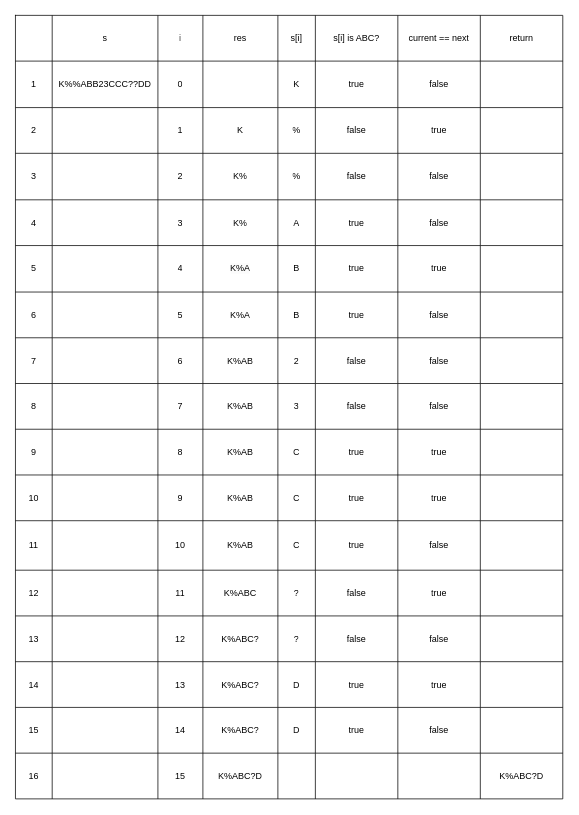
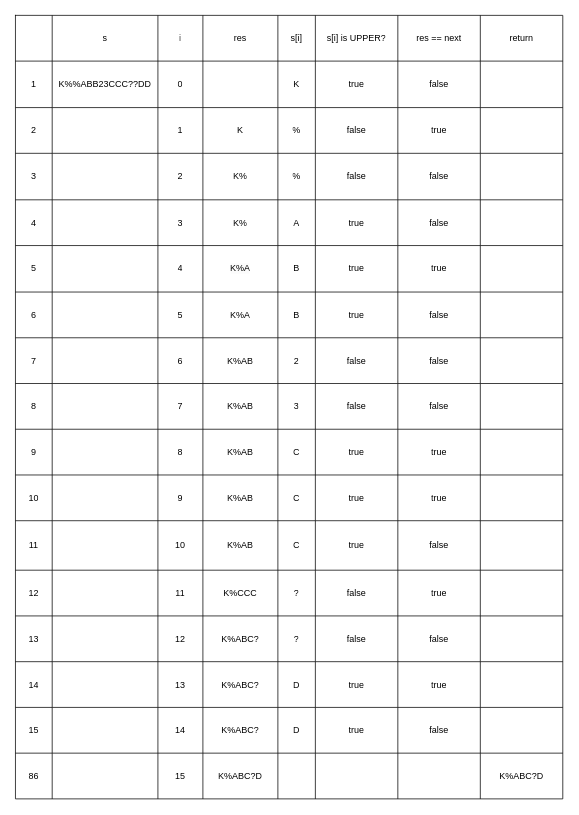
node "s[i] is ABC?": label "s[i] is ABC?" -> "s[i] is UPPER?"
node "current == next": label "current == next" -> "res == next"
node "K%ABC": label "K%ABC" -> "K%CCC"
node "16": label "16" -> "86"
